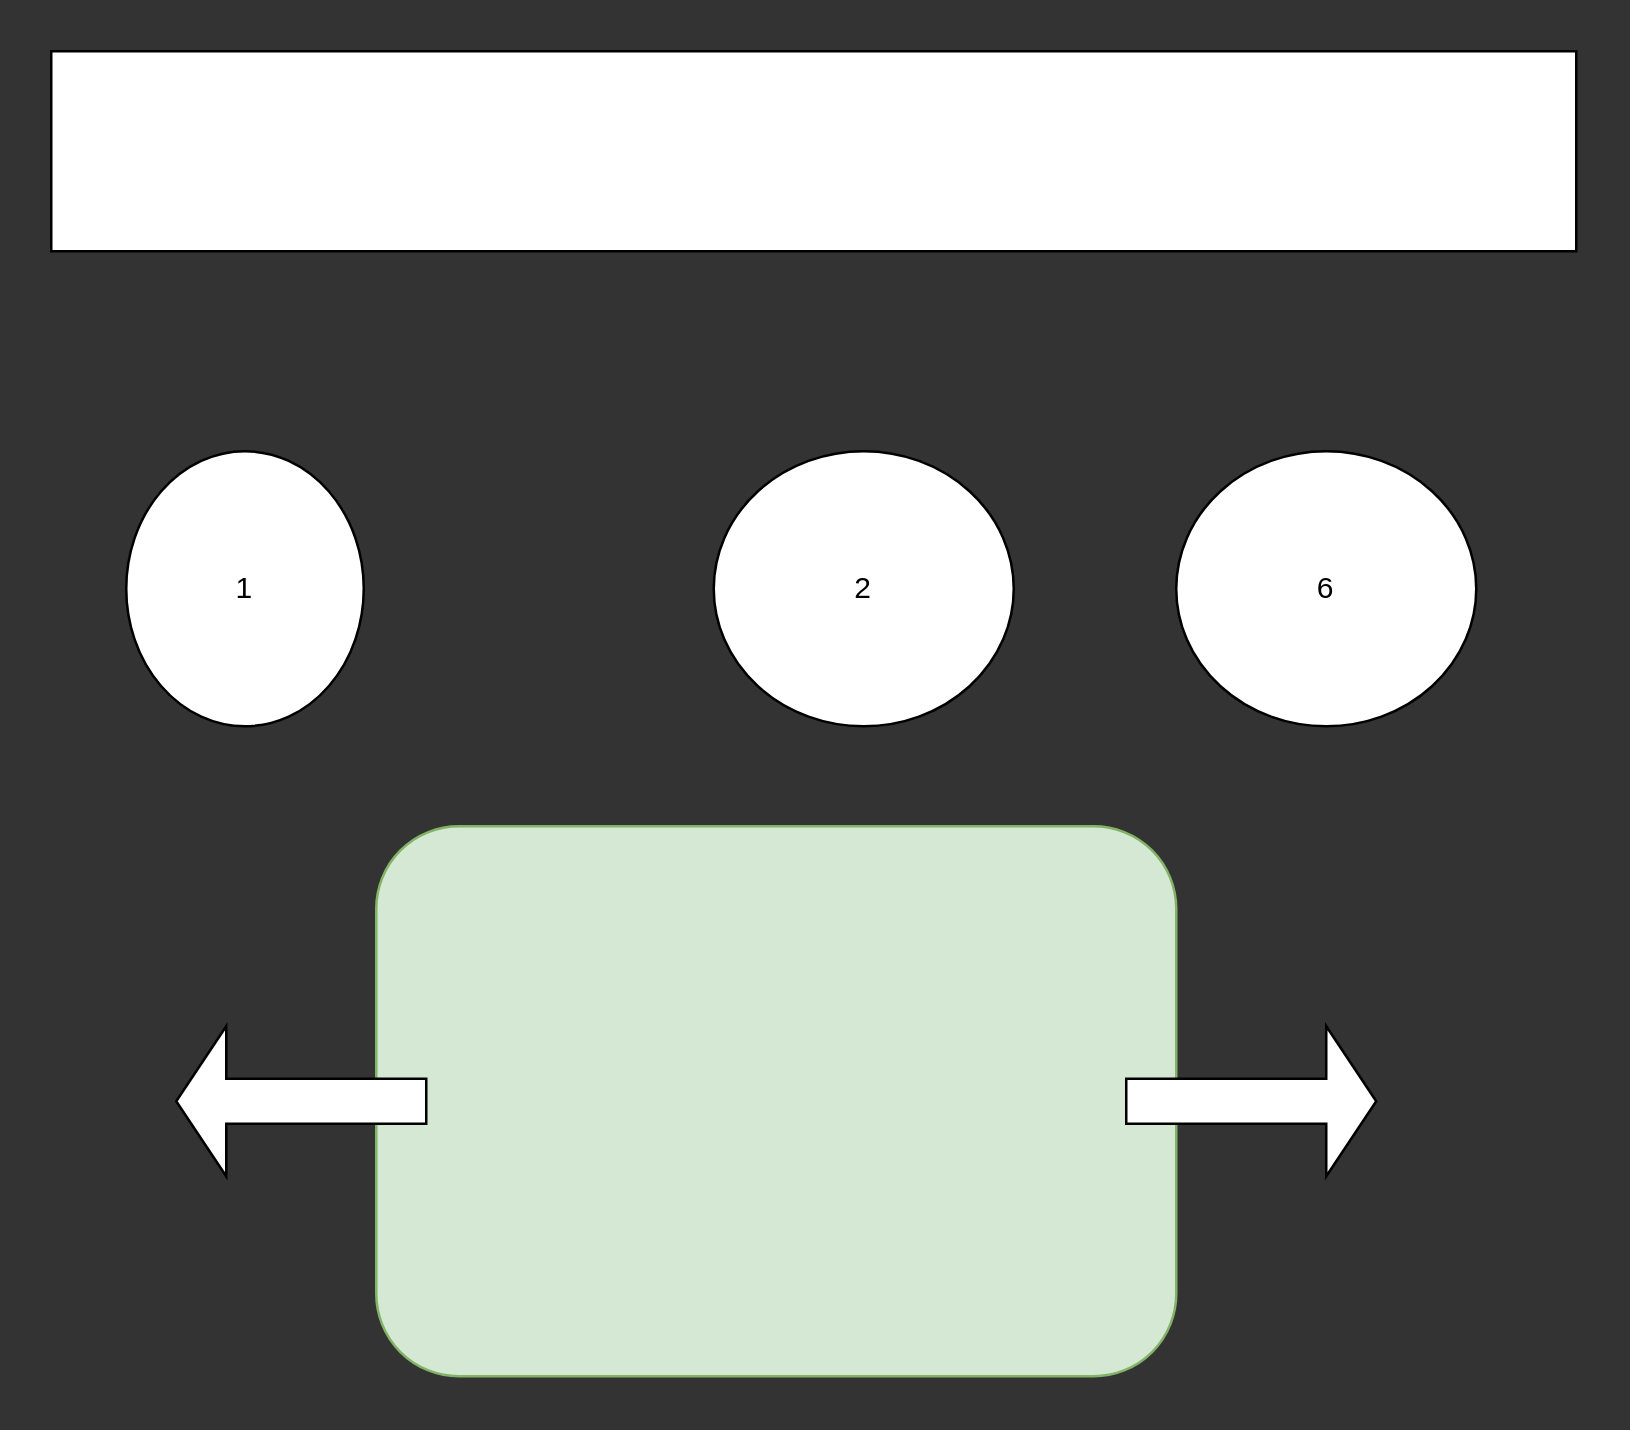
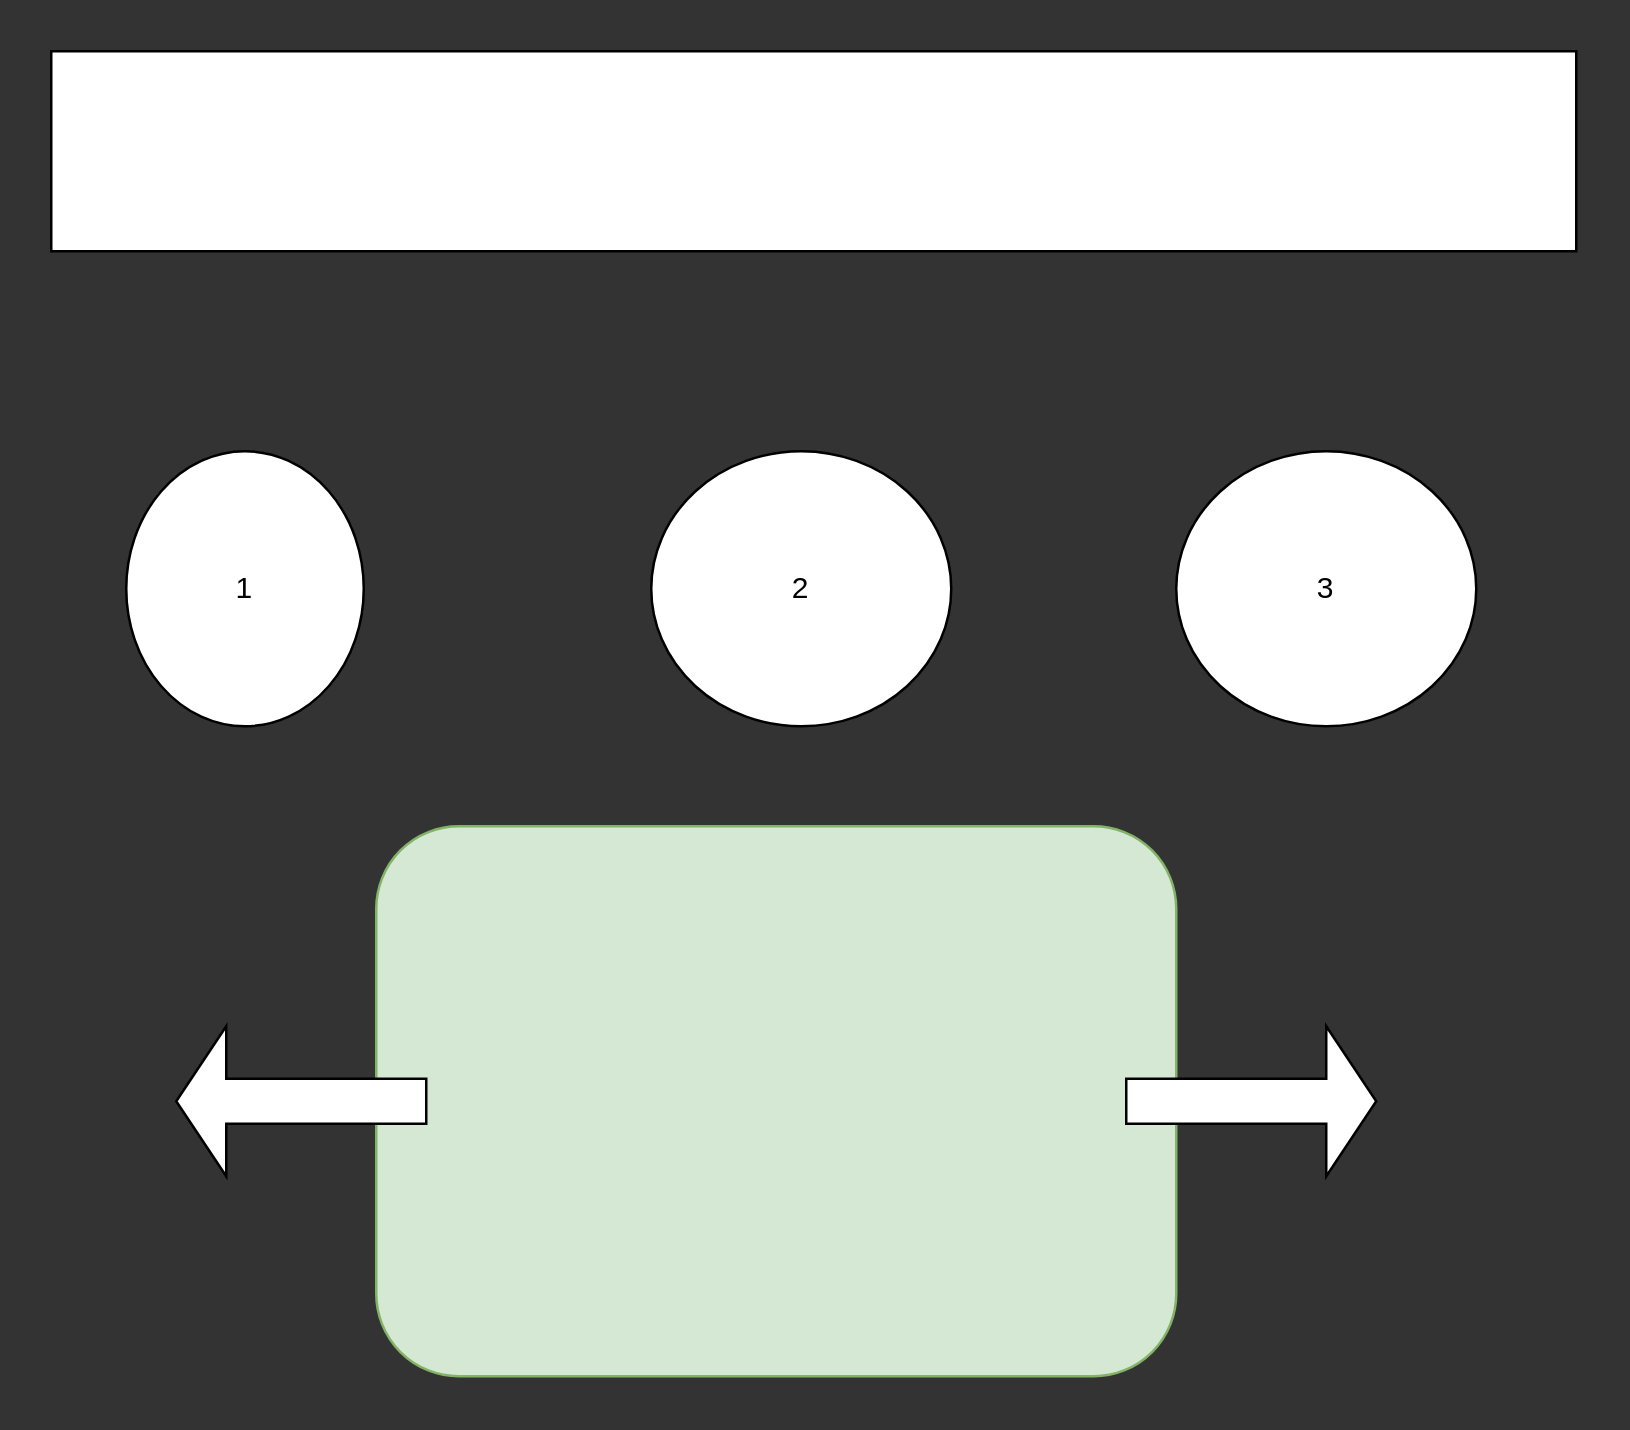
node "2": moved (864, 589) -> (801, 589)
node "6": label "6" -> "3"
